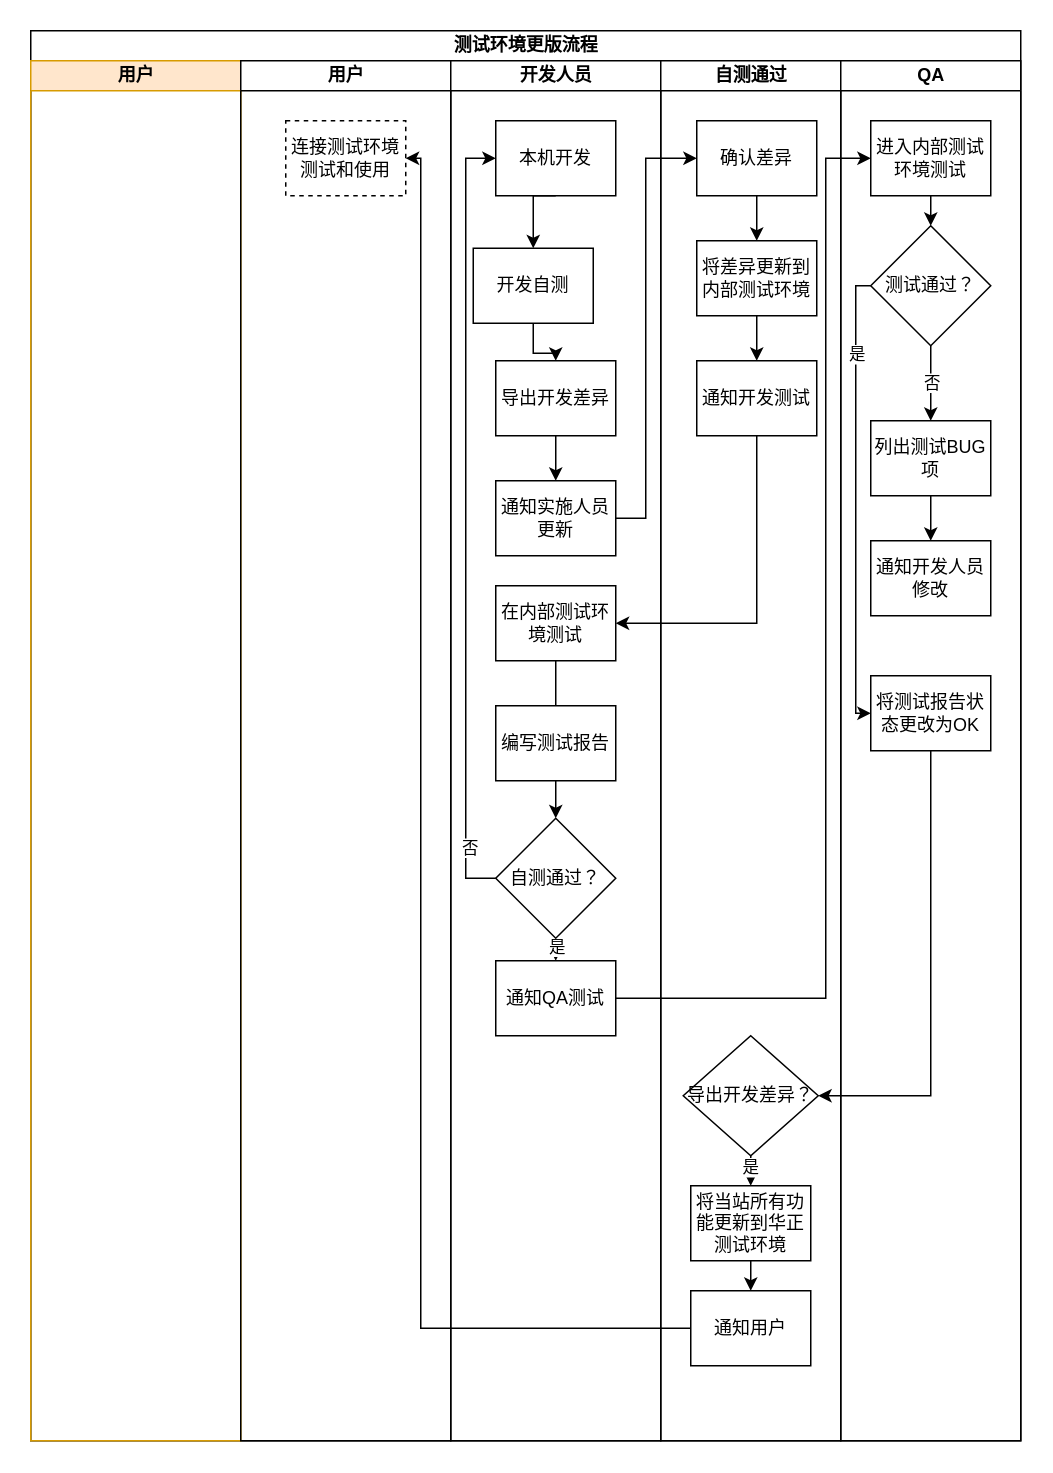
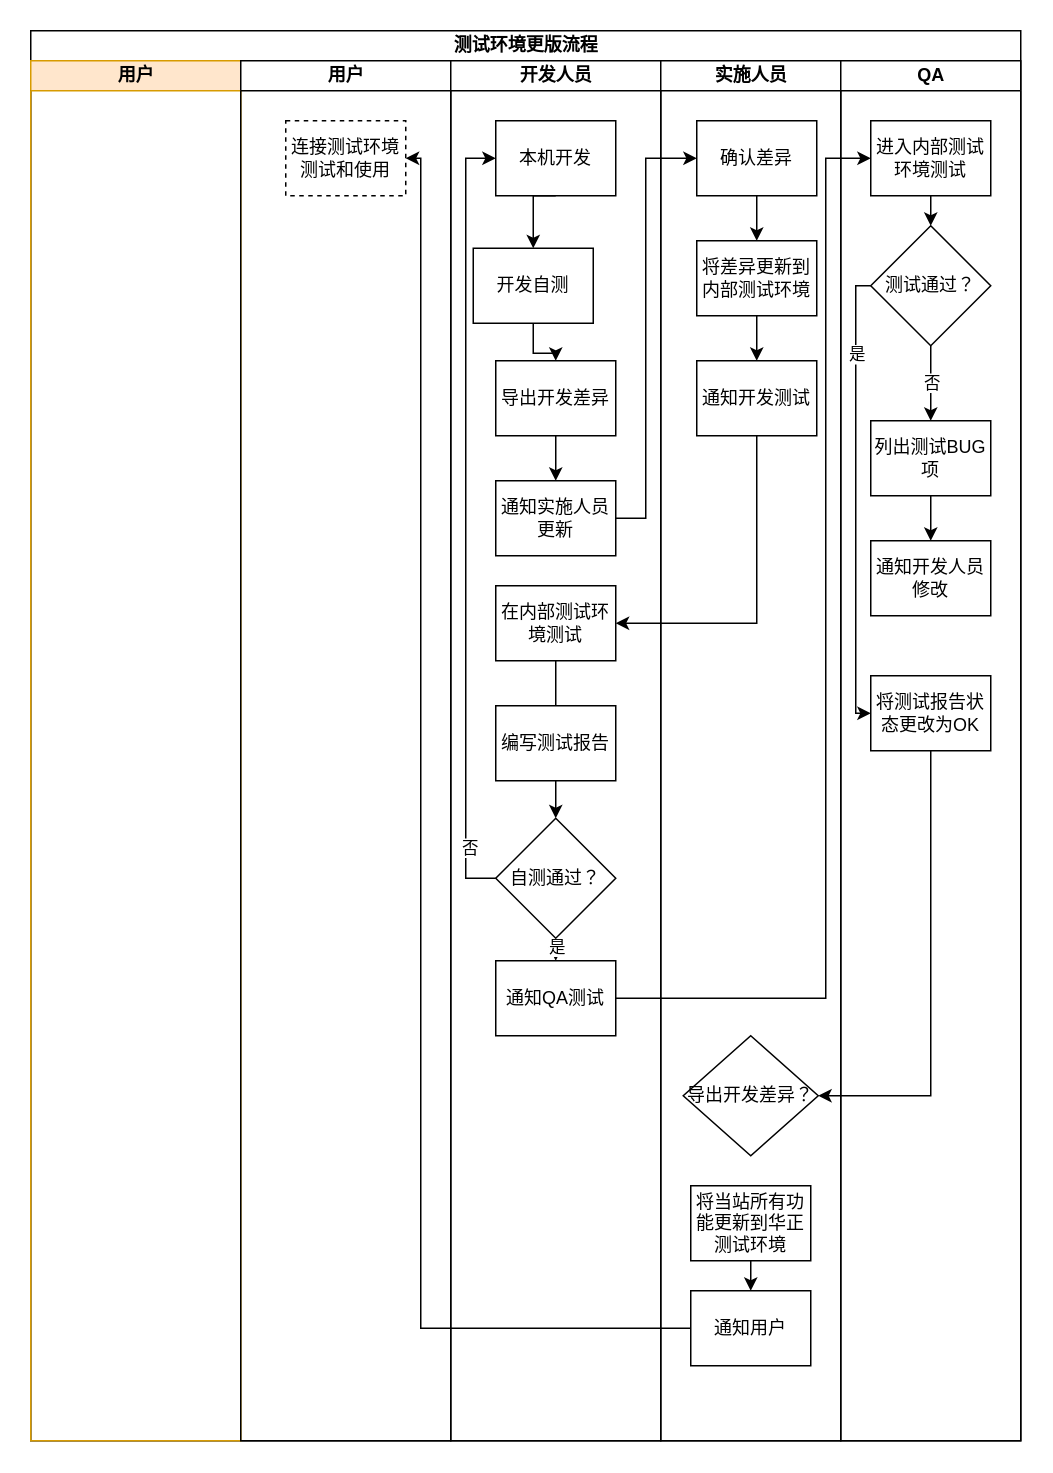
node "自测通过": label "自测通过" -> "实施人员"
edge "导出开发差异？" -> "将当站所有功能更新到华正测试环境": removed, label "是"
